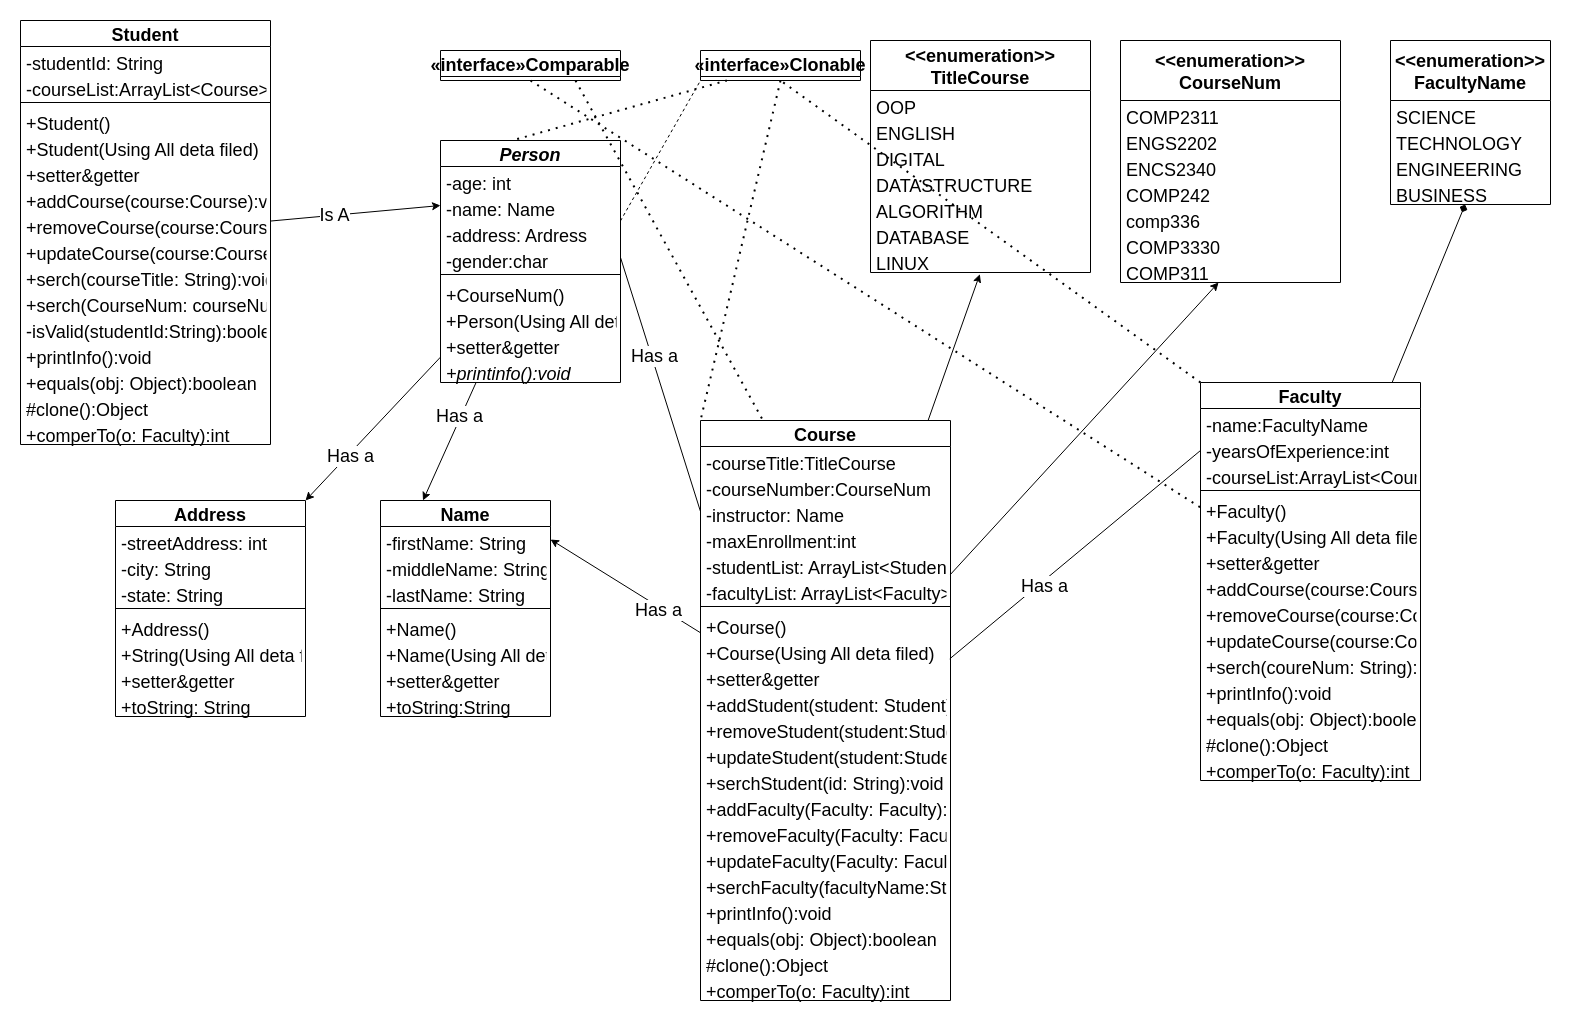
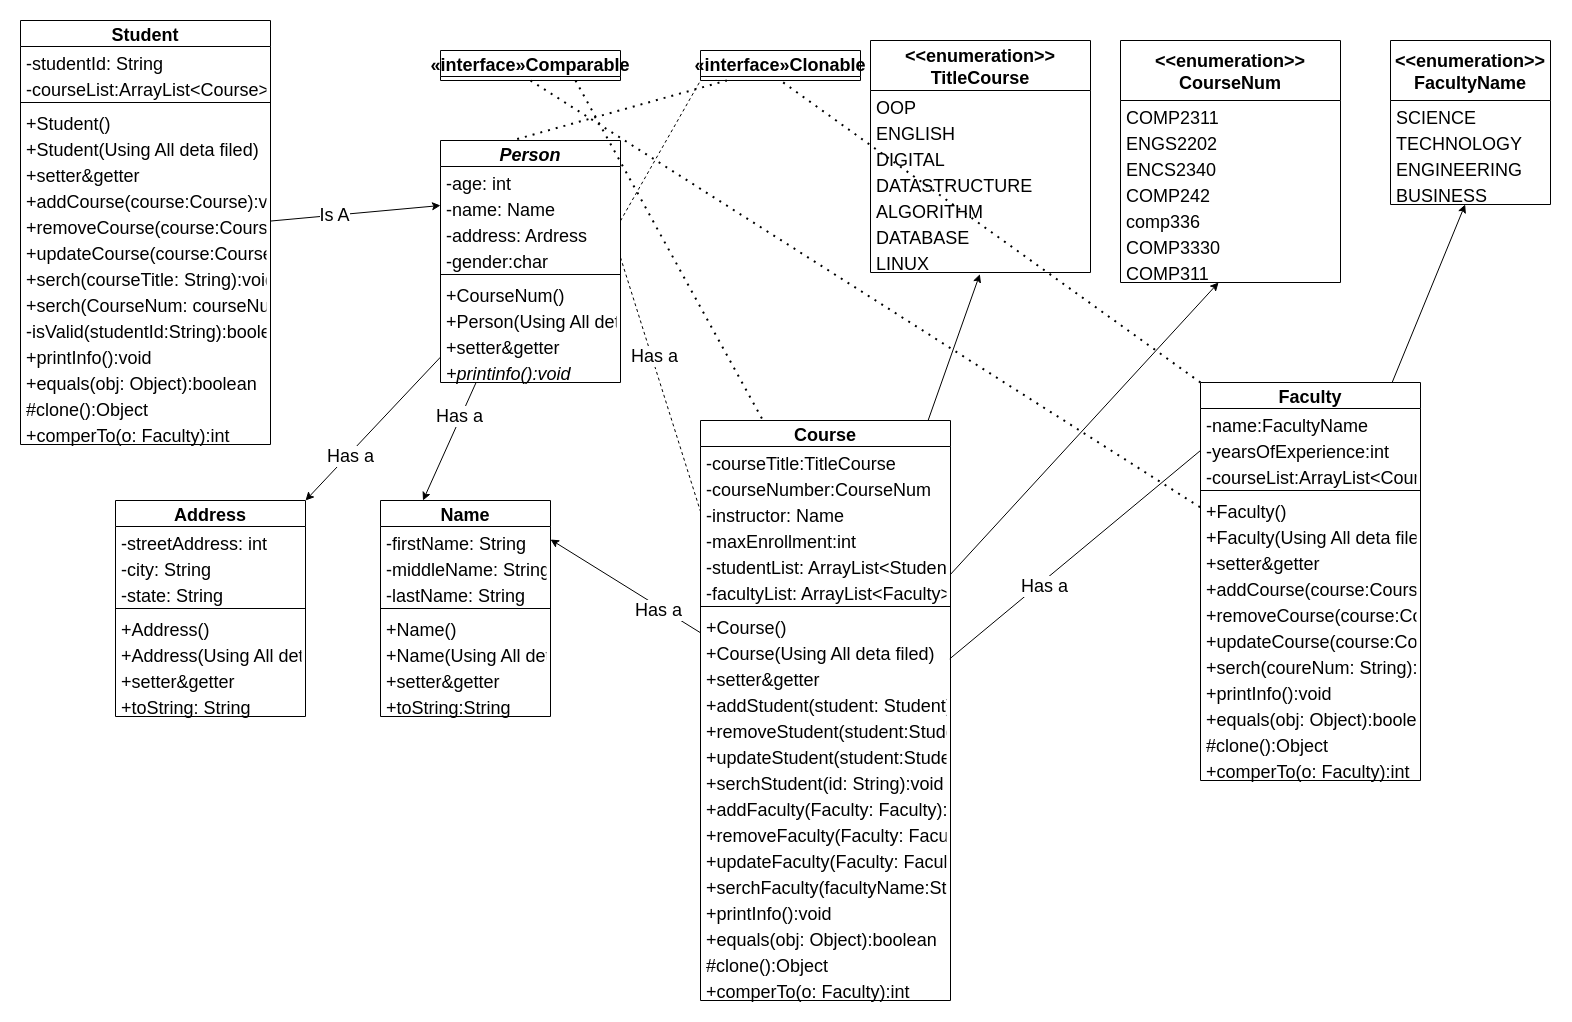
edge "Faculty" -> "BUSINESS": arrowhead diamond -> classic
edge "«interface»Clonable" -- "Course": removed
edge "-gender:char" -- "-instructor: Name": style solid -> dashed
node "+String(Using All deta filed)": label "+String(Using All deta filed)" -> "+Address(Using All deta filed)"
